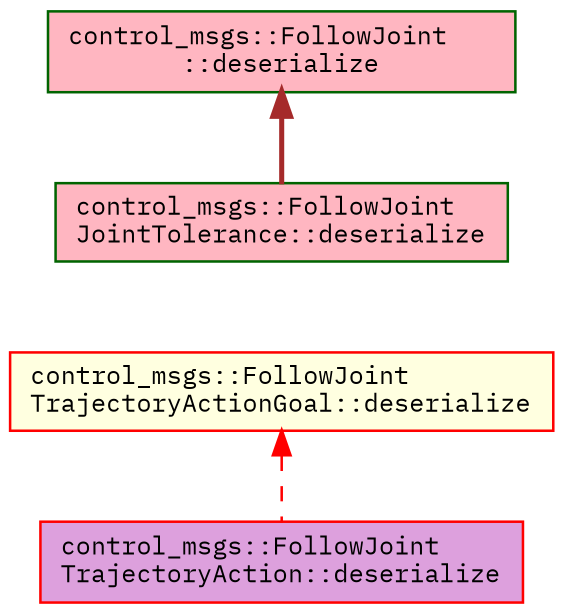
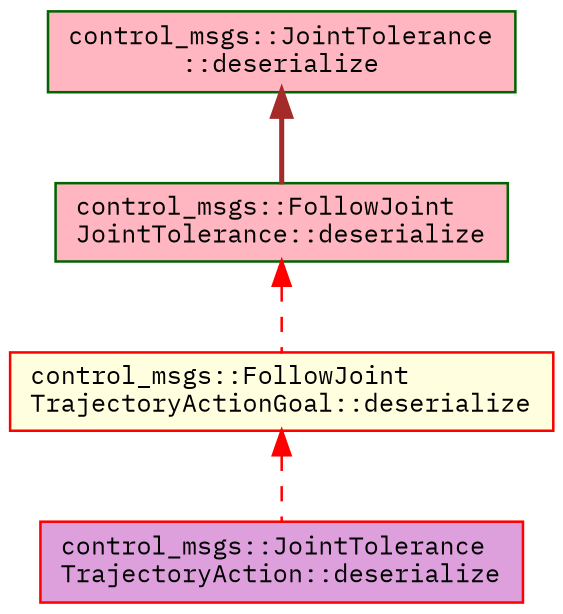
node "control_msgs::FollowJoint ::deserialize": label "control_msgs::FollowJoint ::deserialize" -> "control_msgs::JointTolerance ::deserialize"
edge "control_msgs::FollowJoint TrajectoryActionGoal::deserialize" -> "control_msgs::FollowJoint JointTolerance::deserialize": added
node "control_msgs::FollowJoint TrajectoryAction::deserialize": label "control_msgs::FollowJoint TrajectoryAction::deserialize" -> "control_msgs::JointTolerance TrajectoryAction::deserialize"
